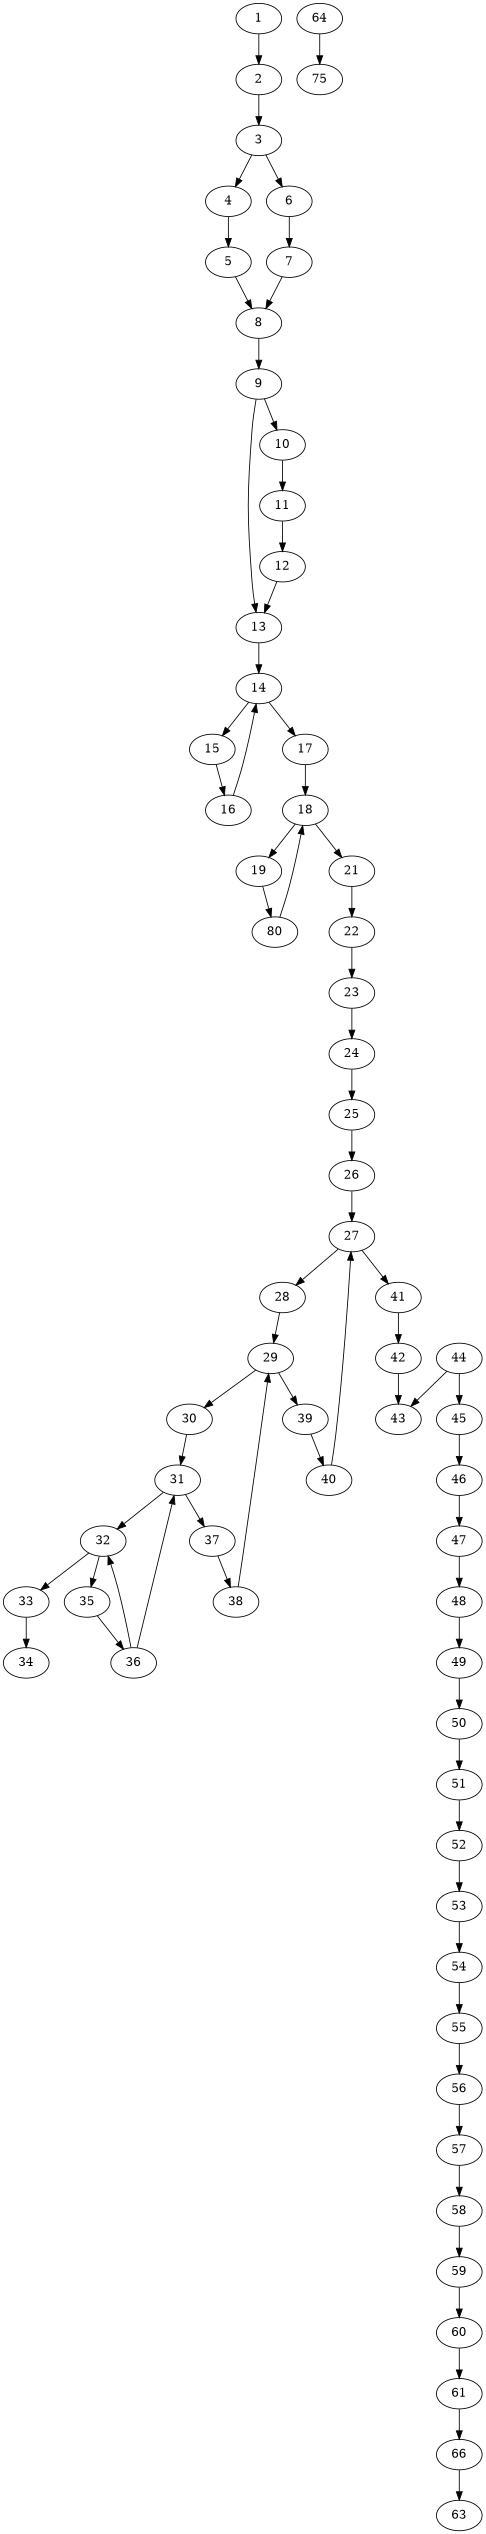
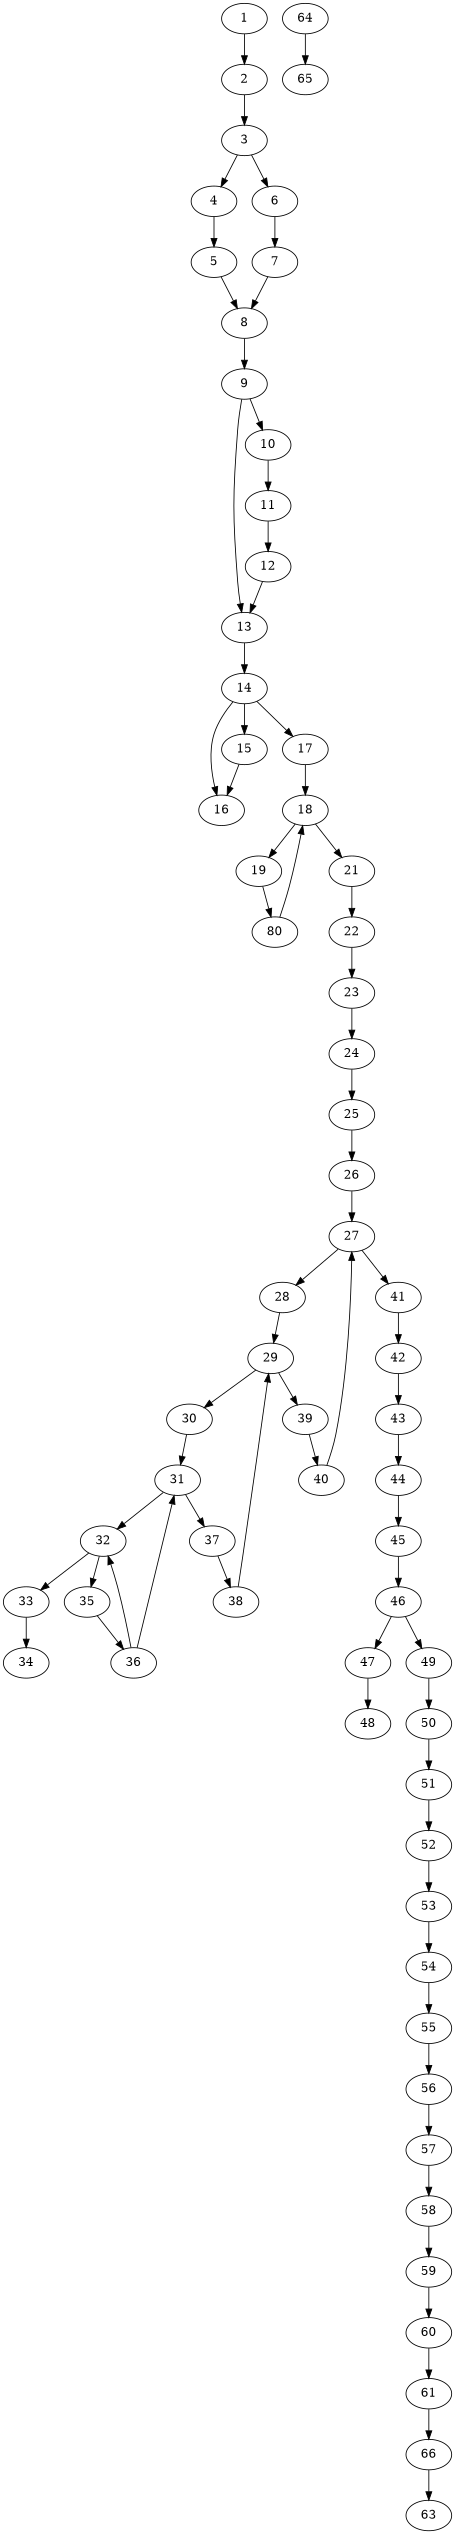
node "75": label "75" -> "65"
edge "16" -> "14": reversed
edge "44" -> "43": reversed
edge "48" -> "49": now "46" -> "49"
